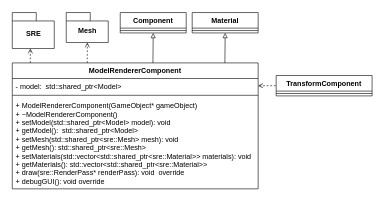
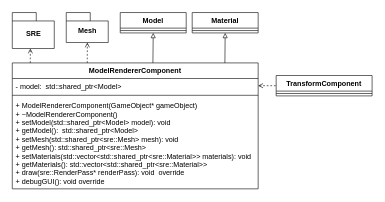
node "Component": label "Component" -> "Model"
